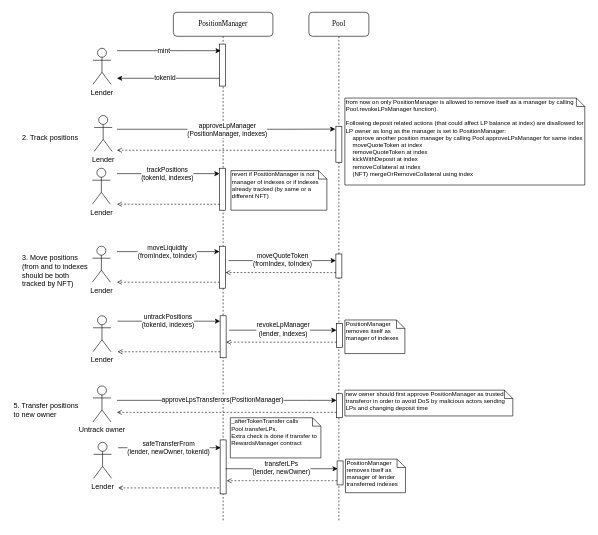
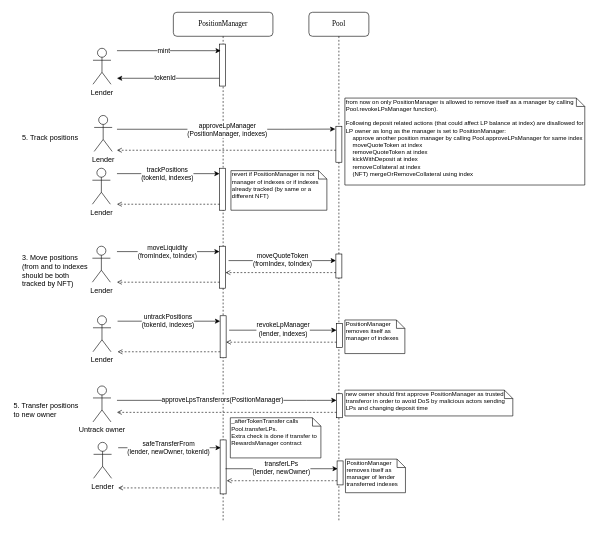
node "2. Track positions": label "2. Track positions" -> "5. Track positions"
